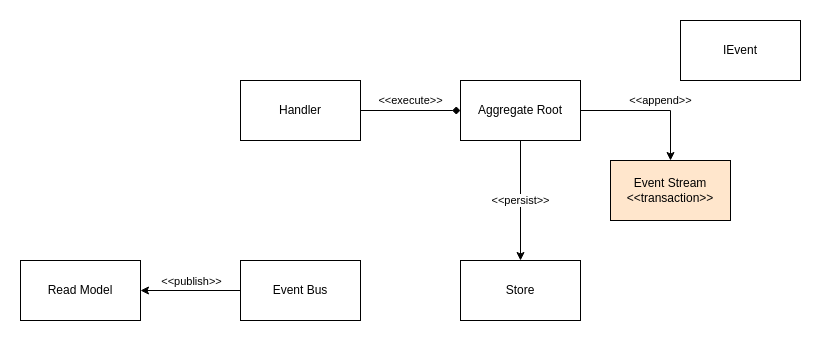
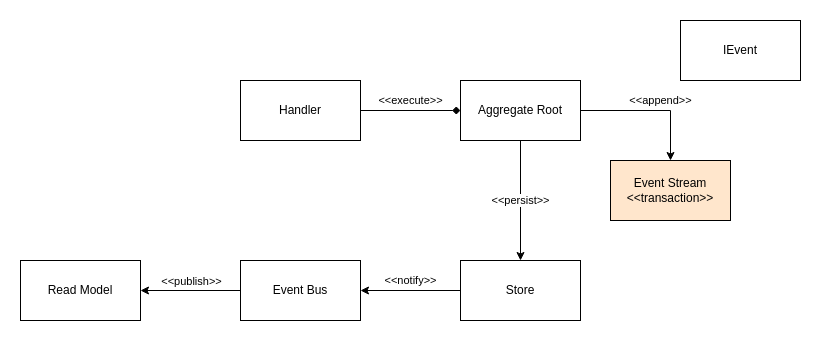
edge "Store" -> "Event Bus": added, label "<<notify>>"
